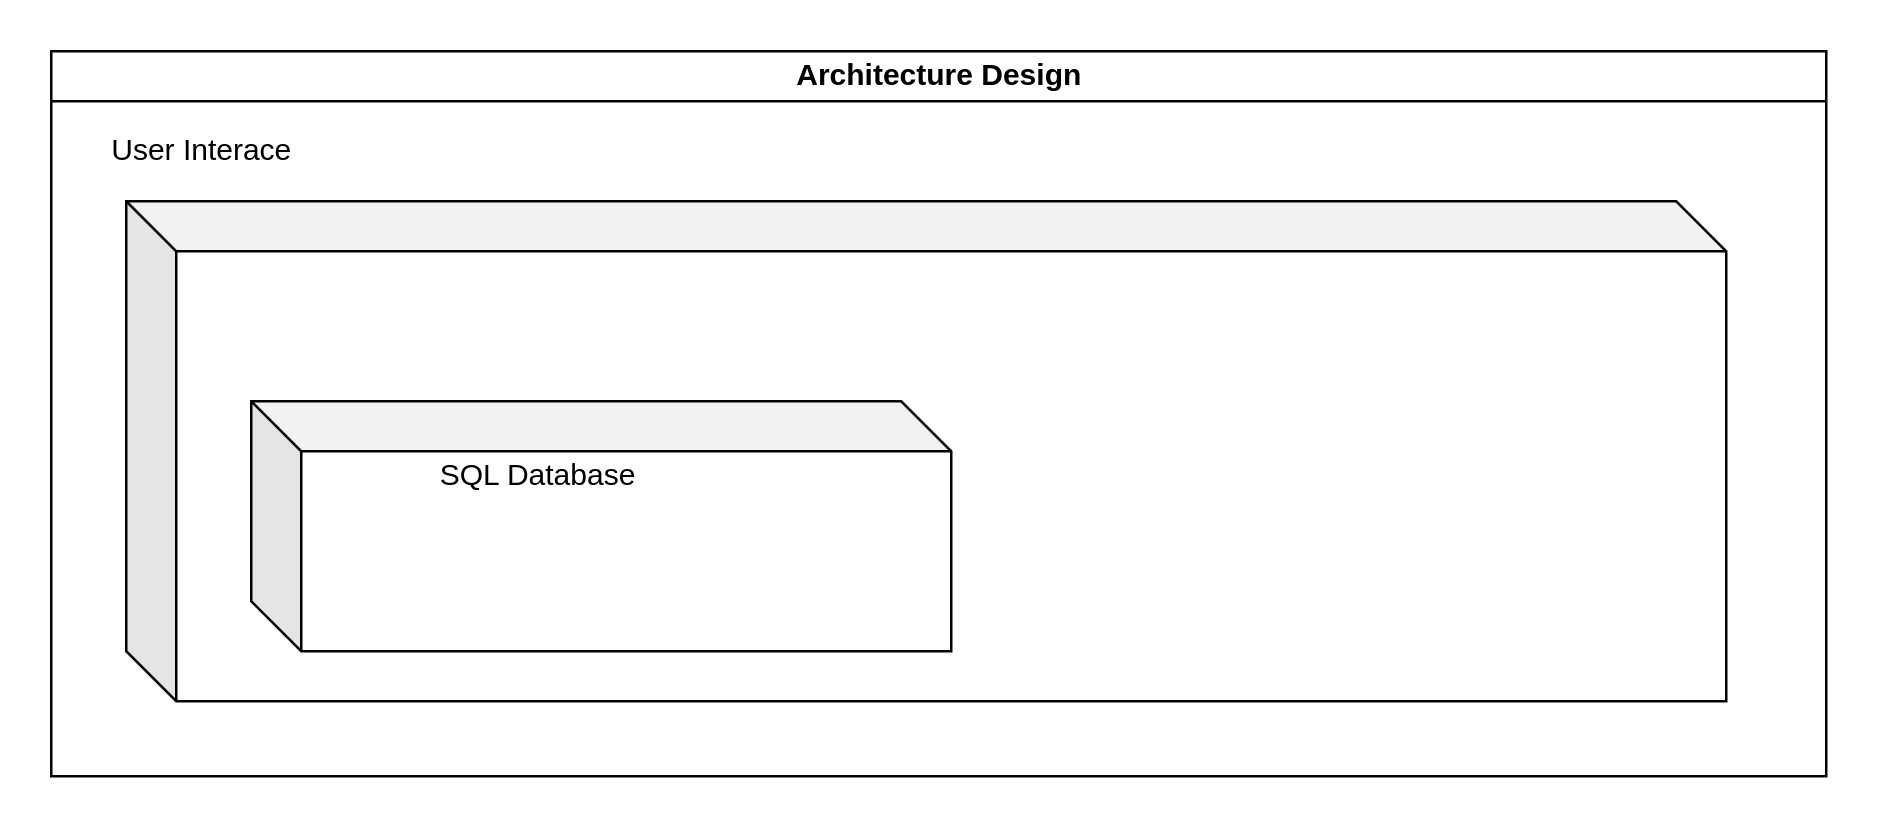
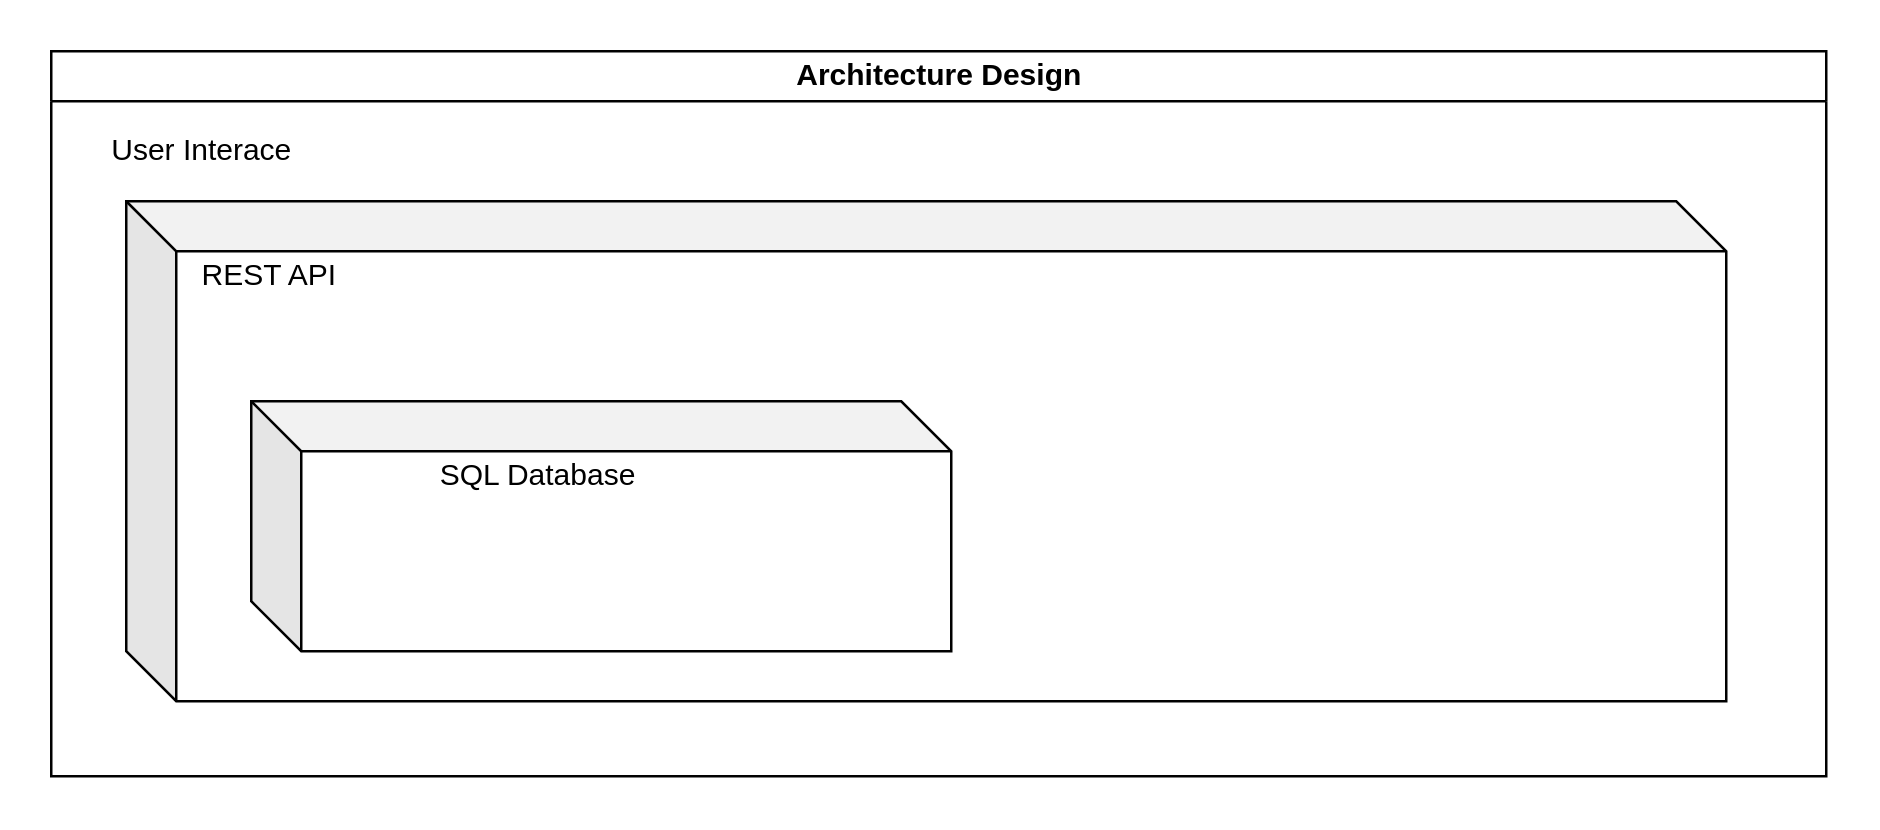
node "REST API": added
